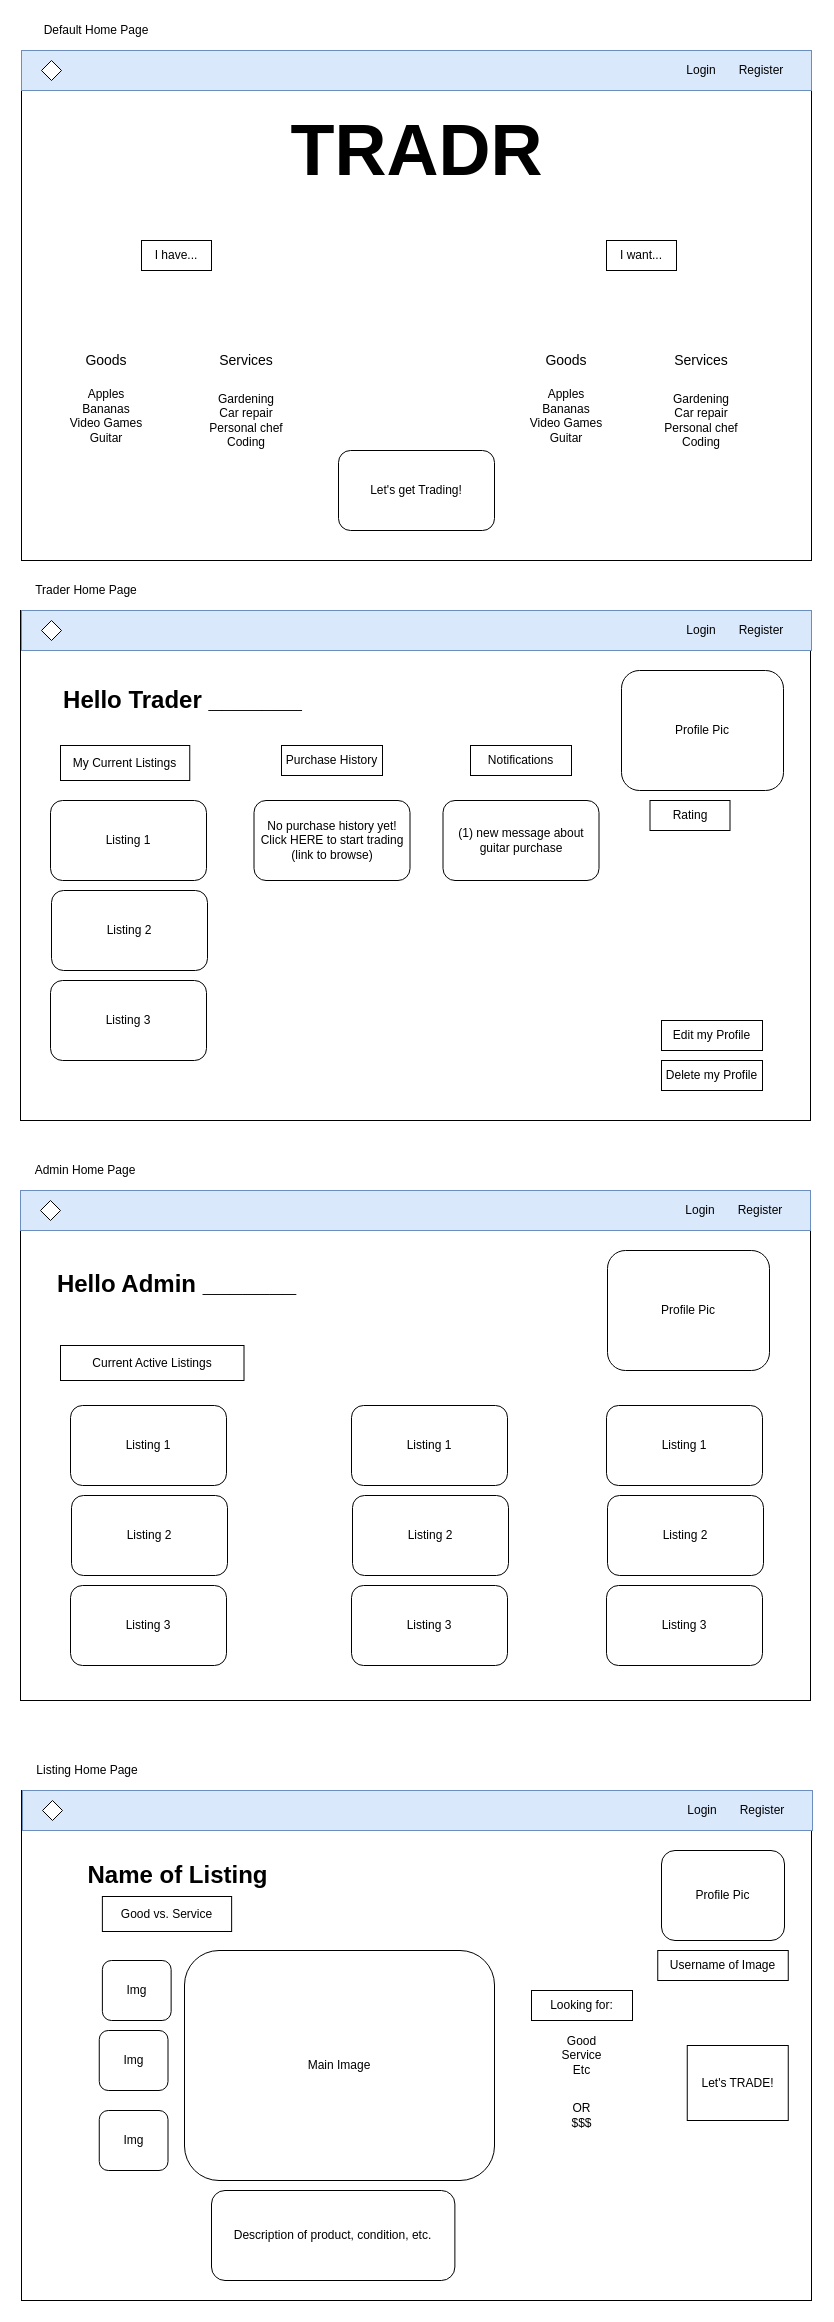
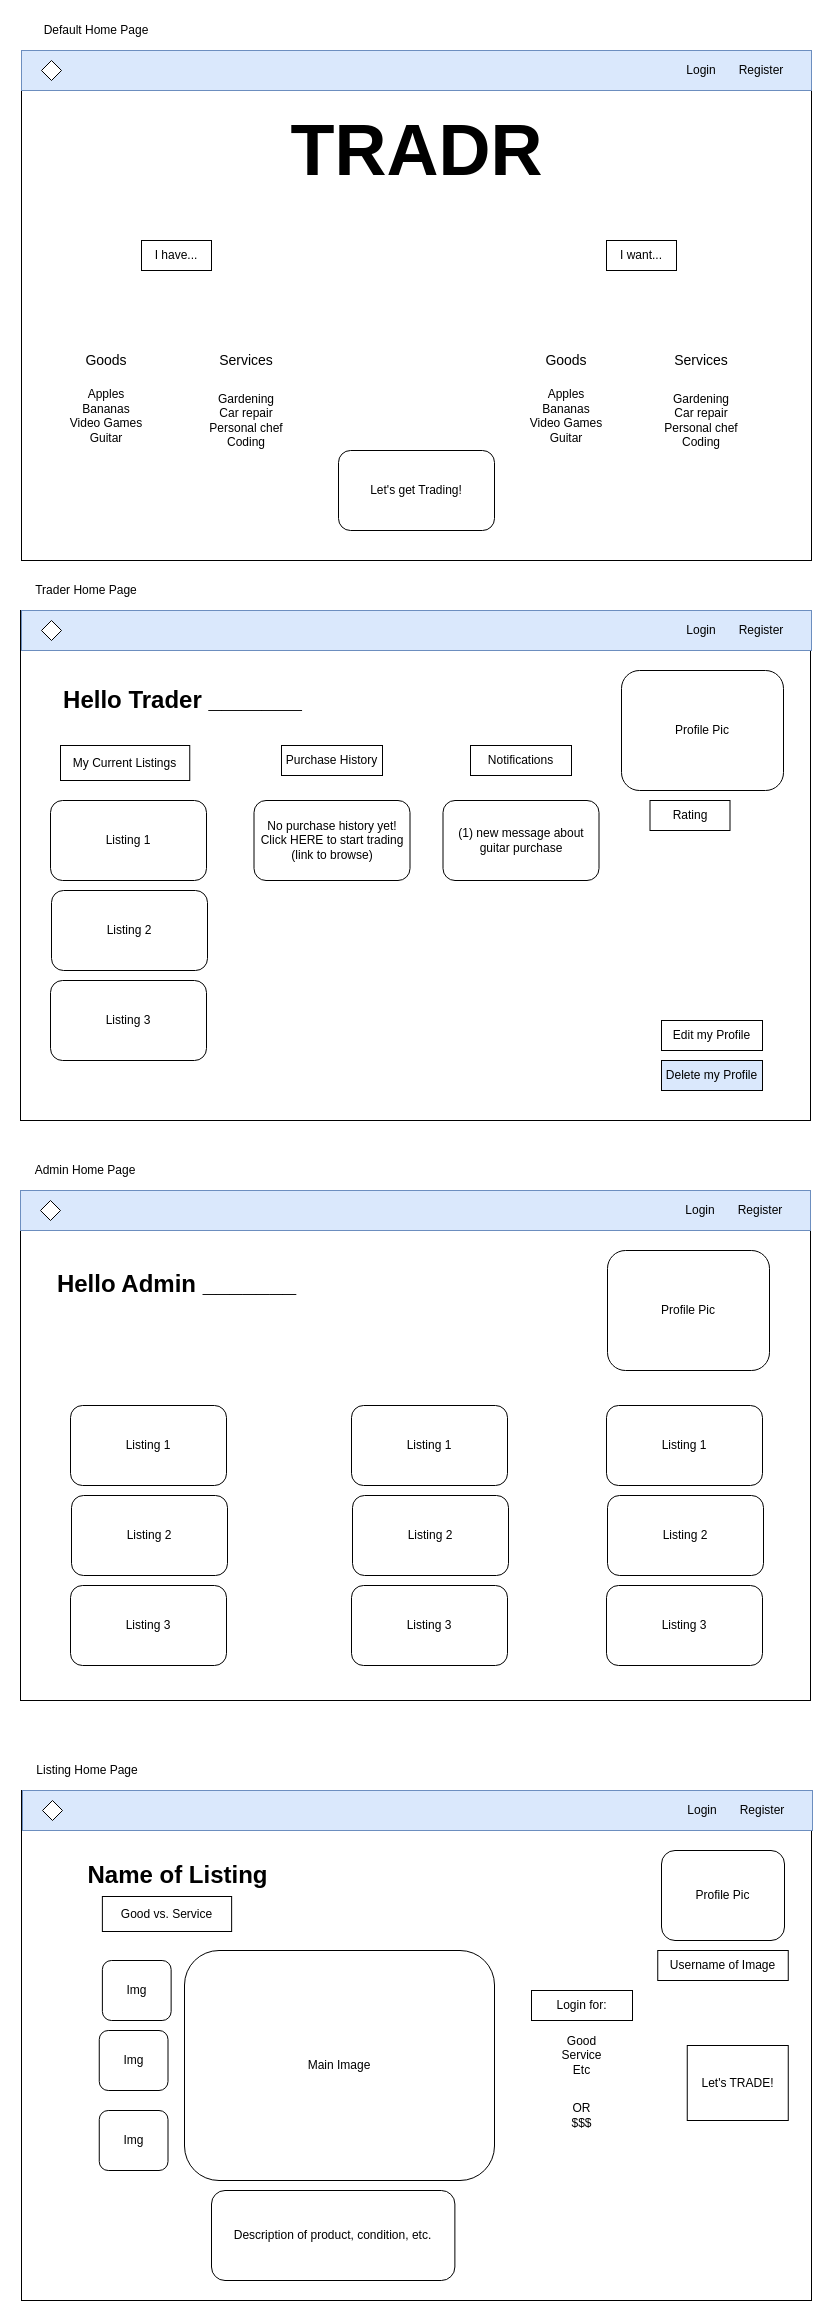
node "Delete my Profile": fillcolor #ffffff -> #dae8fc
node "Current Active Listings": removed
node "Looking for:": label "Looking for:" -> "Login for:"
